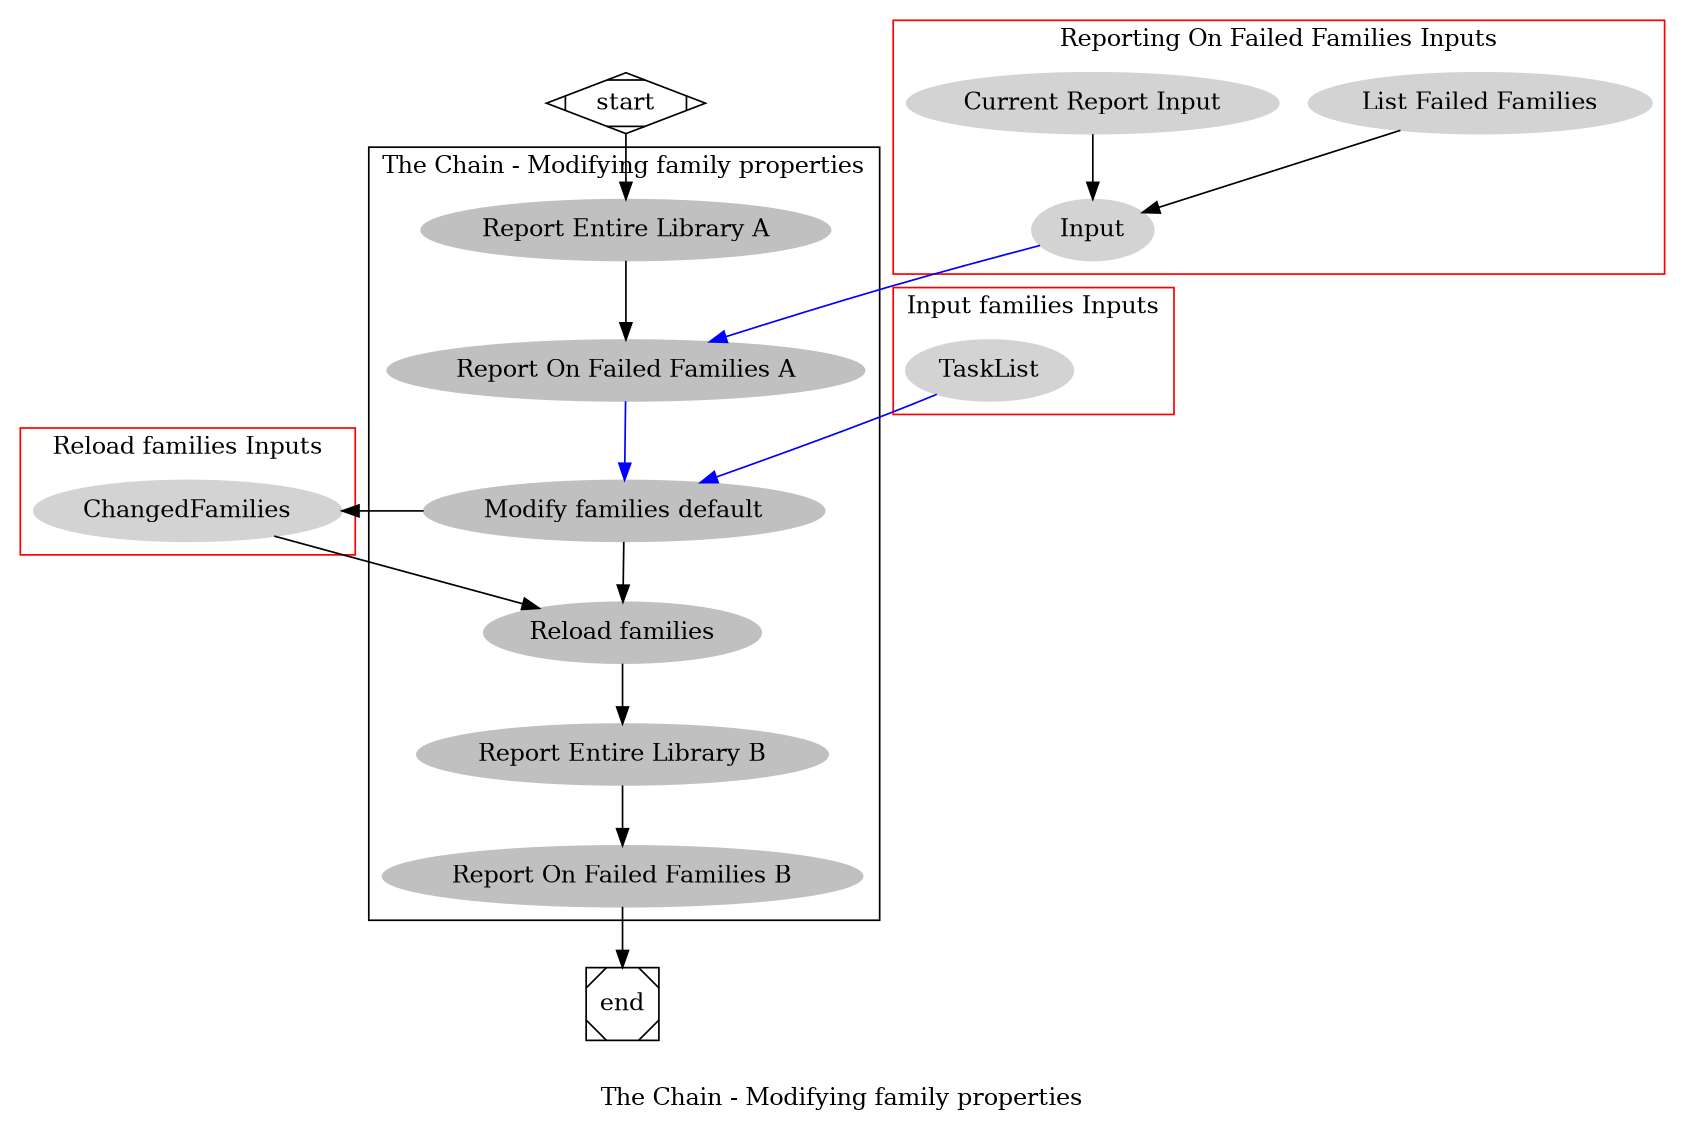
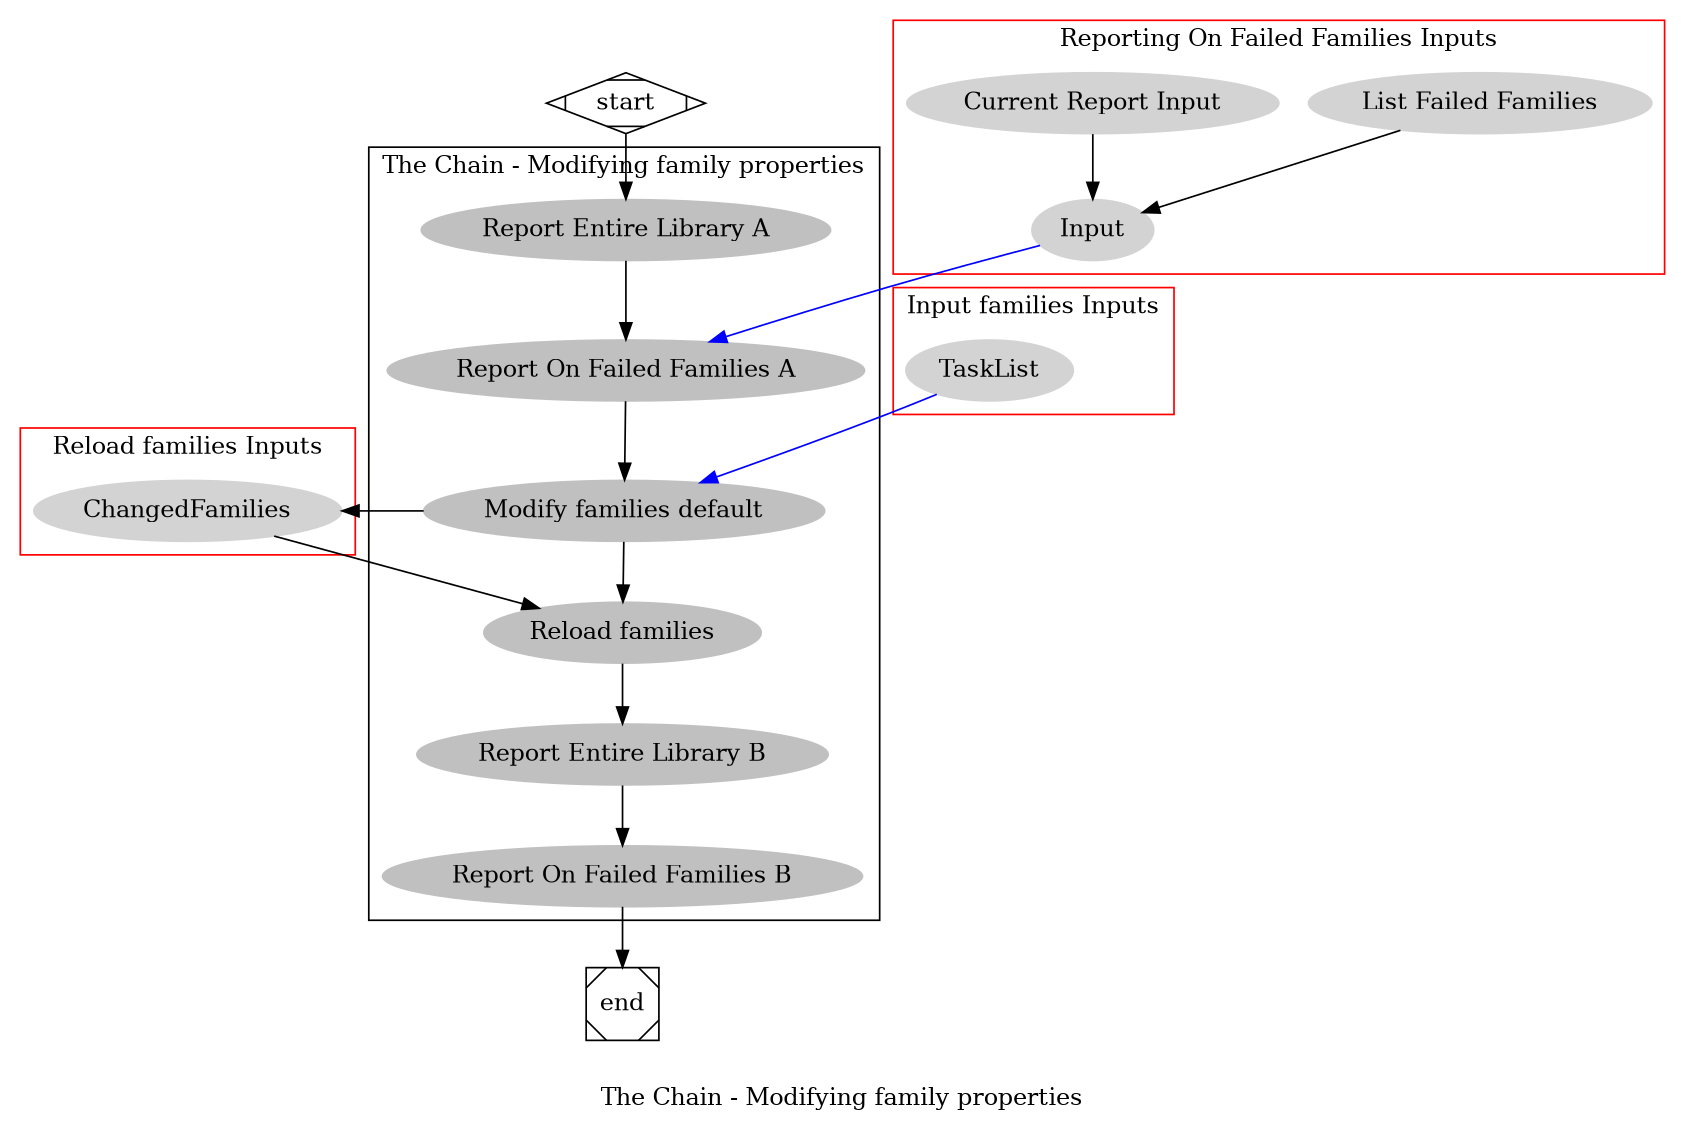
edge "Report On Failed Families A" -> "Modify families default": color blue -> black
